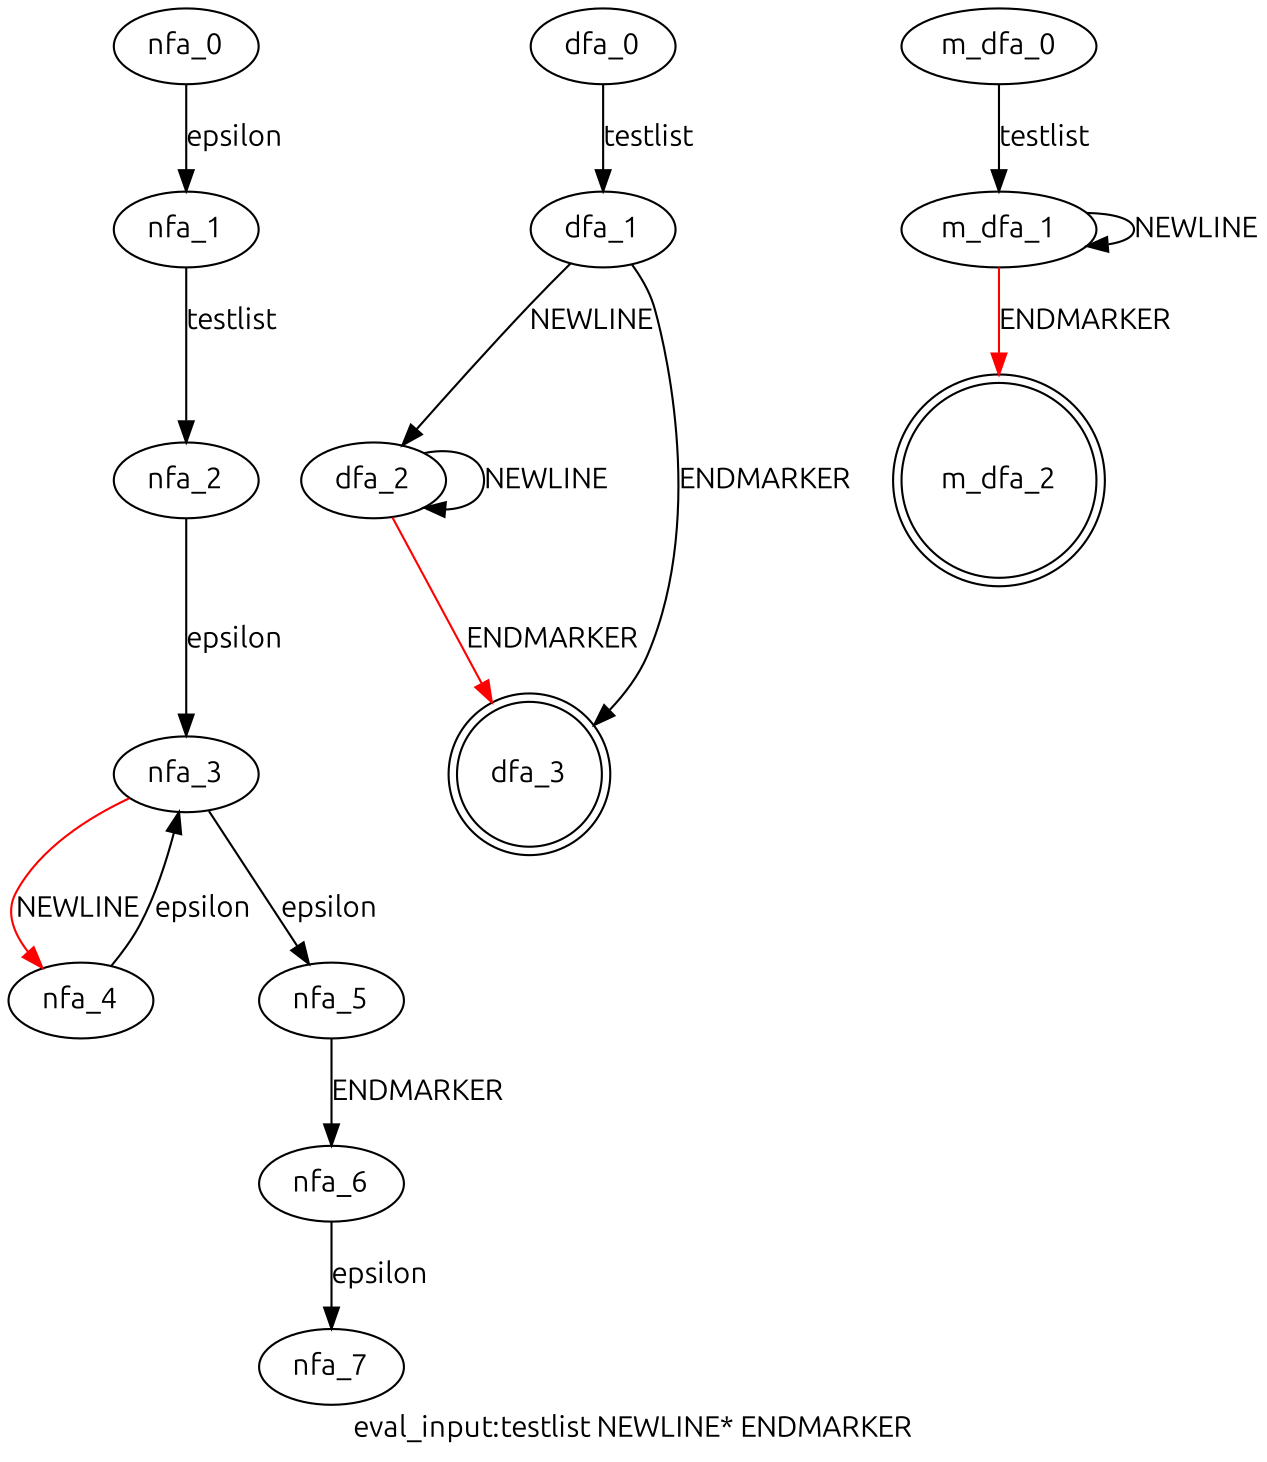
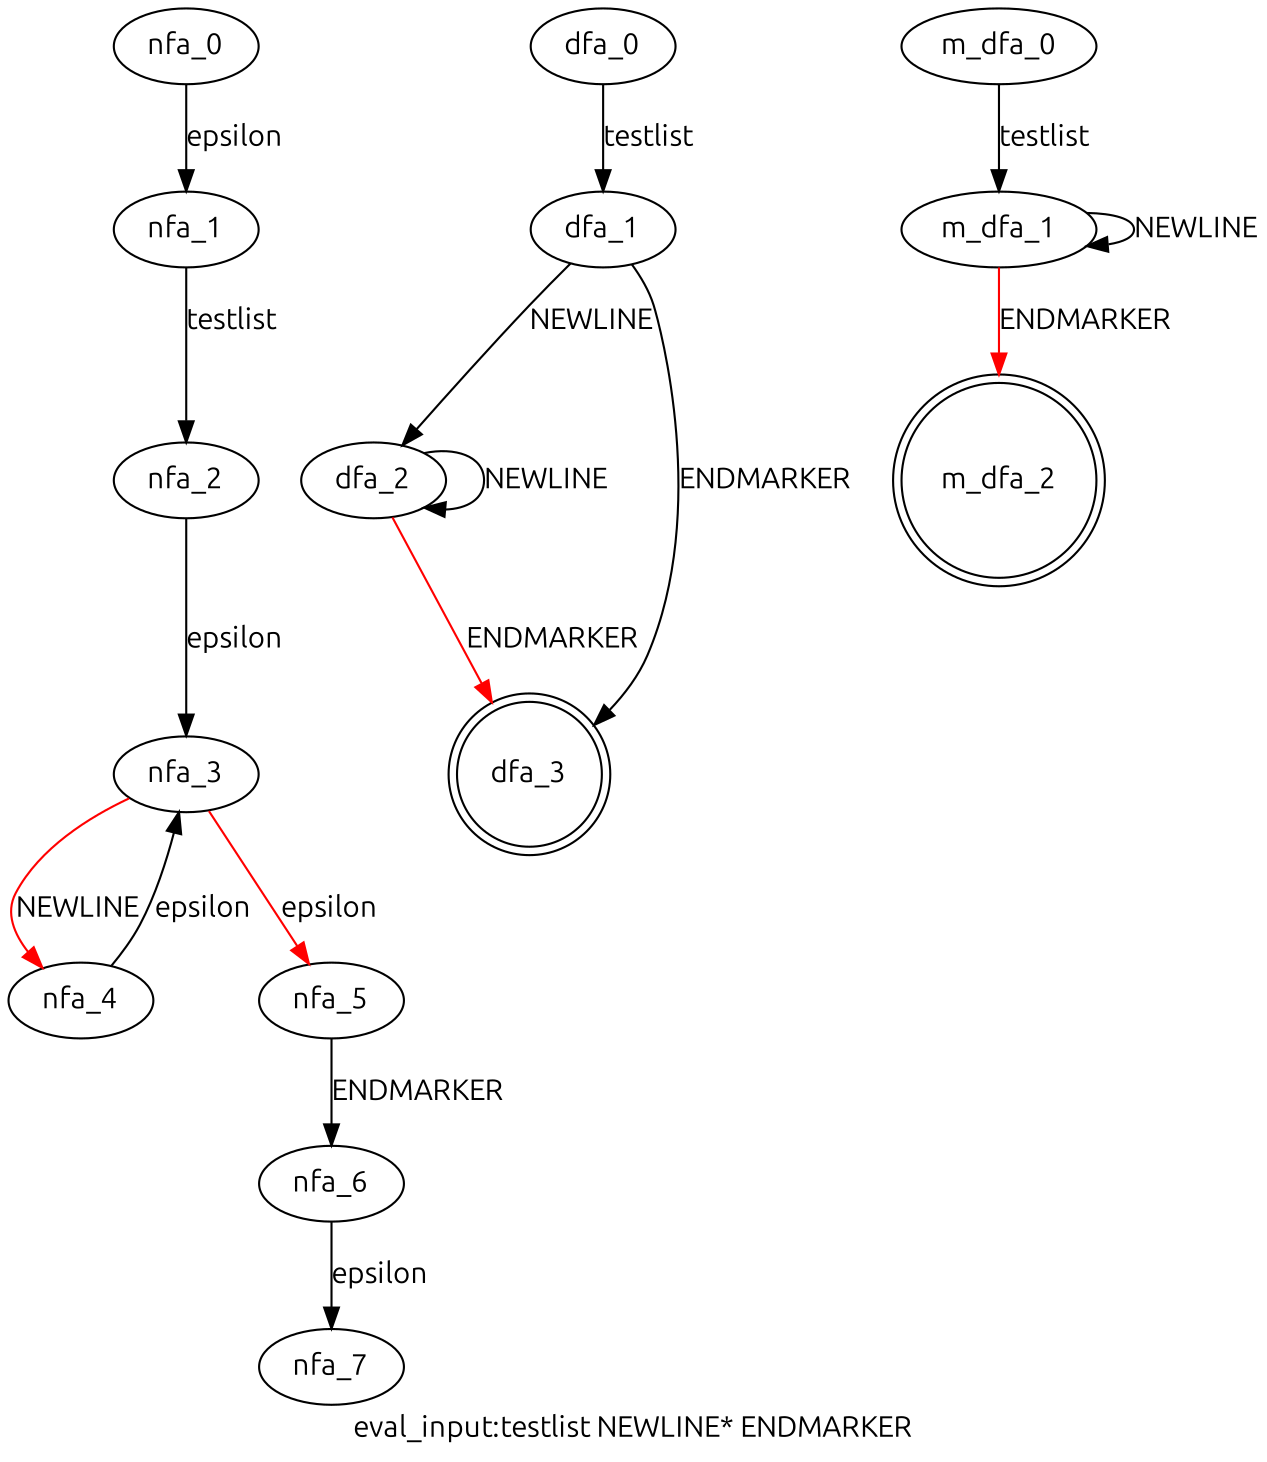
edge "nfa_3" -> "nfa_5": color black -> red
